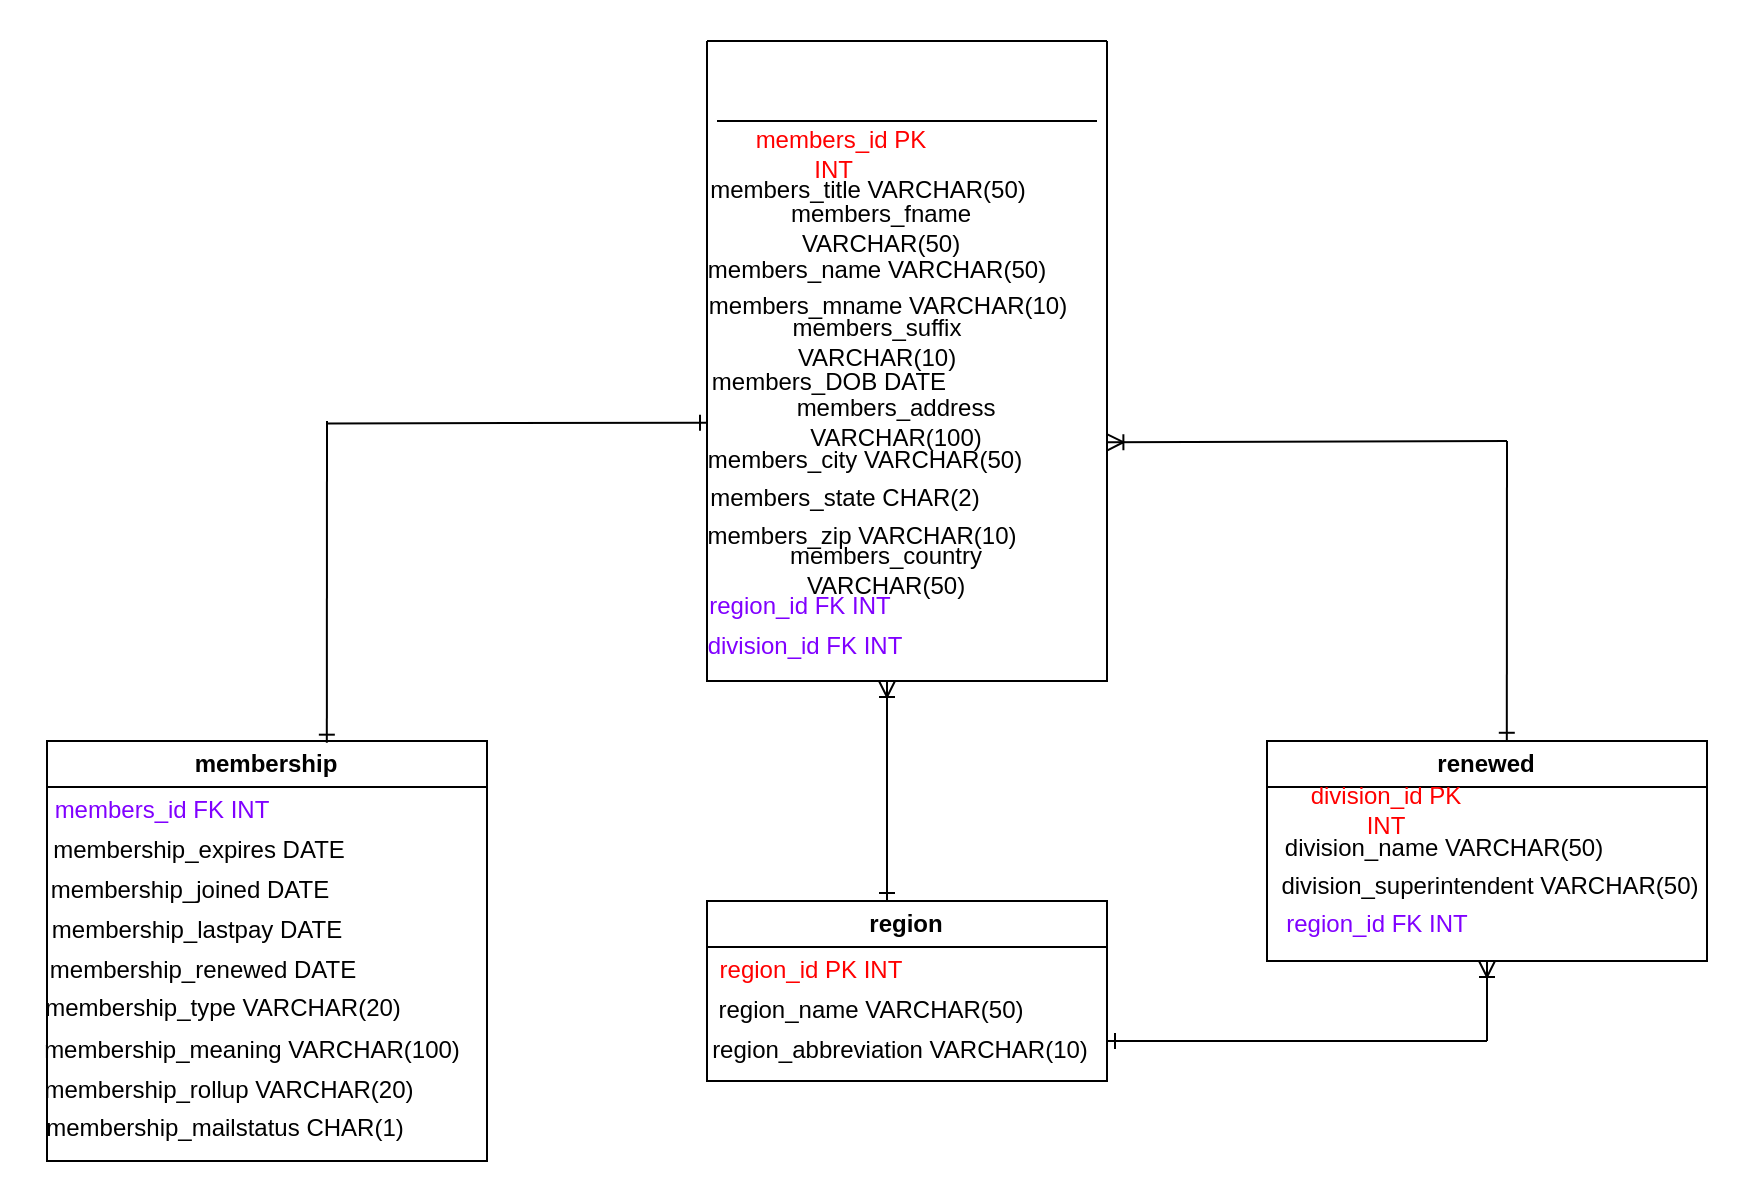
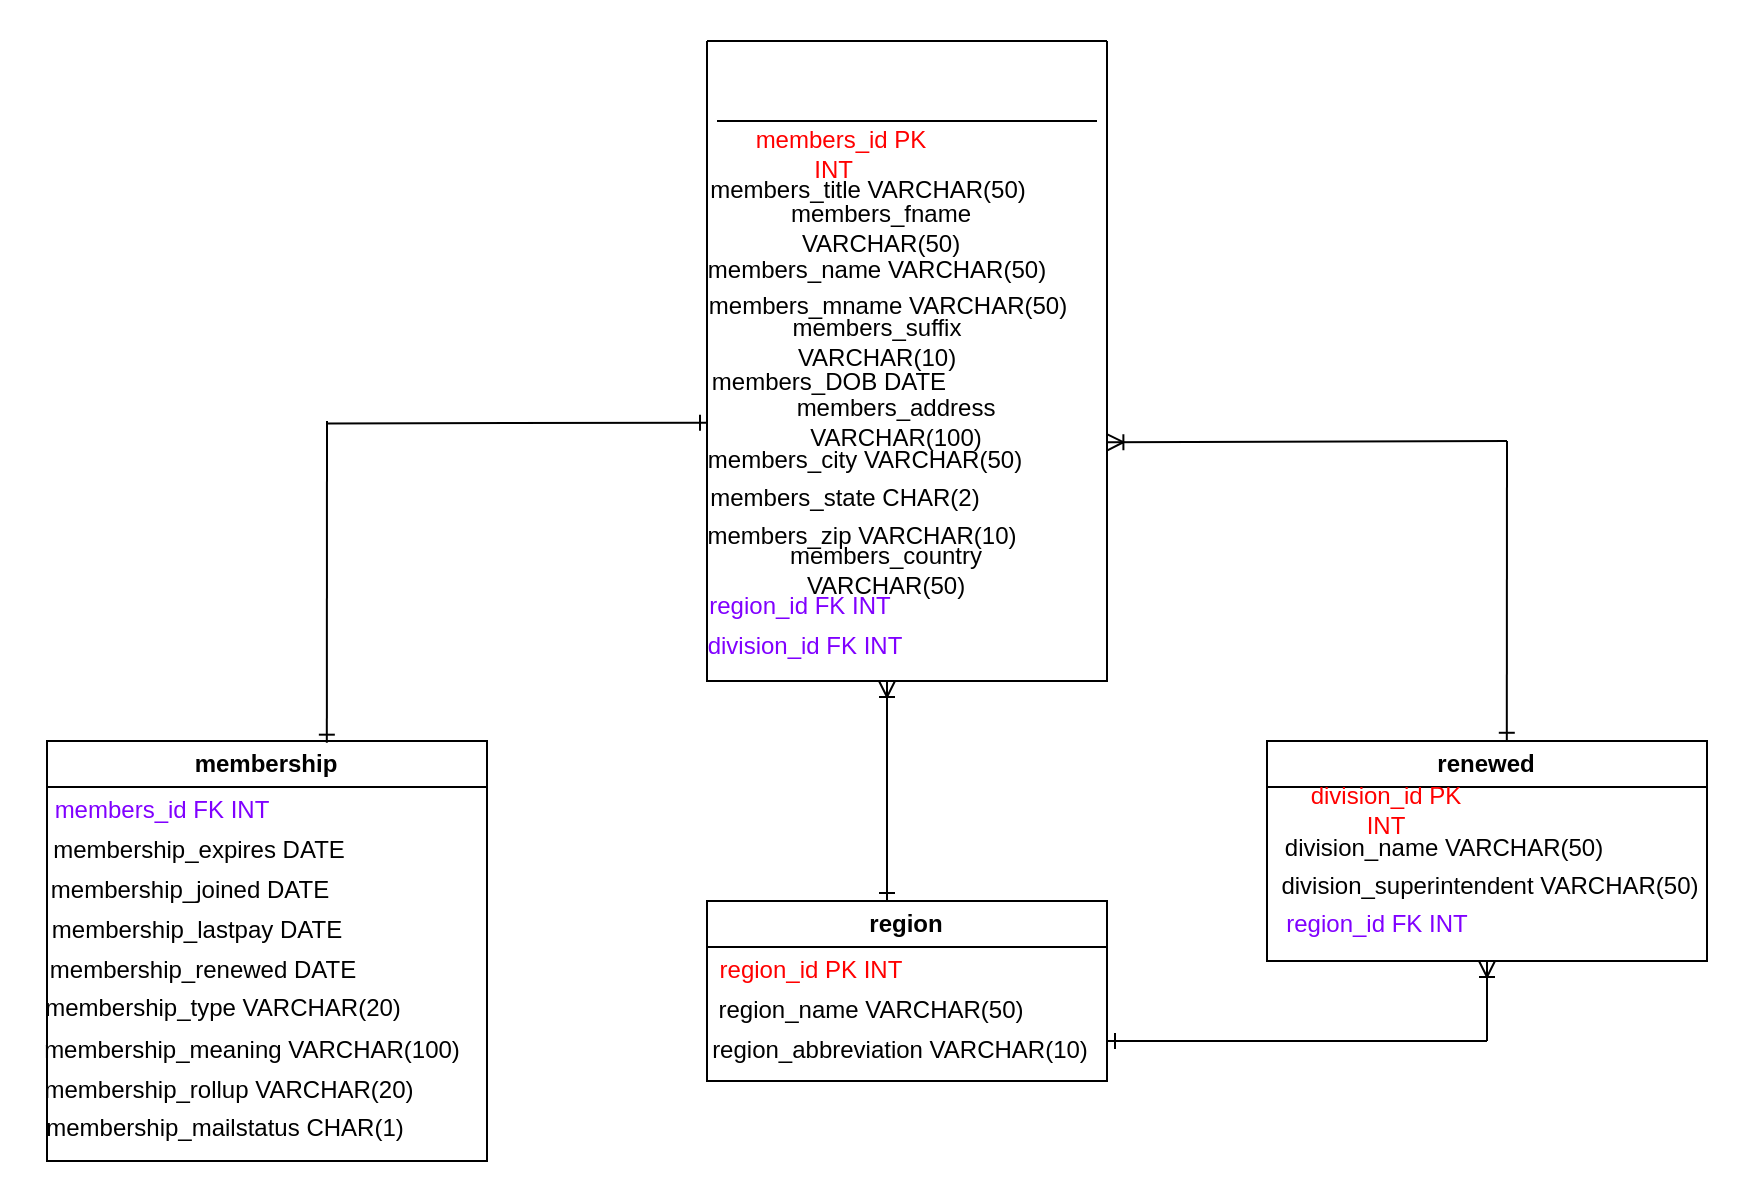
node "members_mname VARCHAR(10)": label "members_mname VARCHAR(10)" -> "members_mname VARCHAR(50)"
